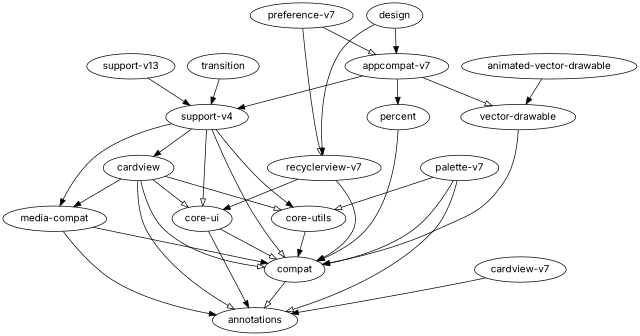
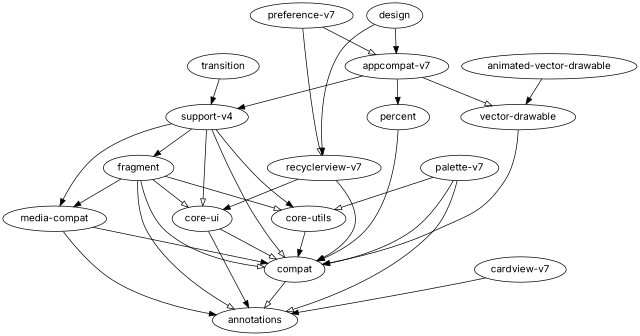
node "support-v13": removed
node "cardview": label "cardview" -> "fragment"
